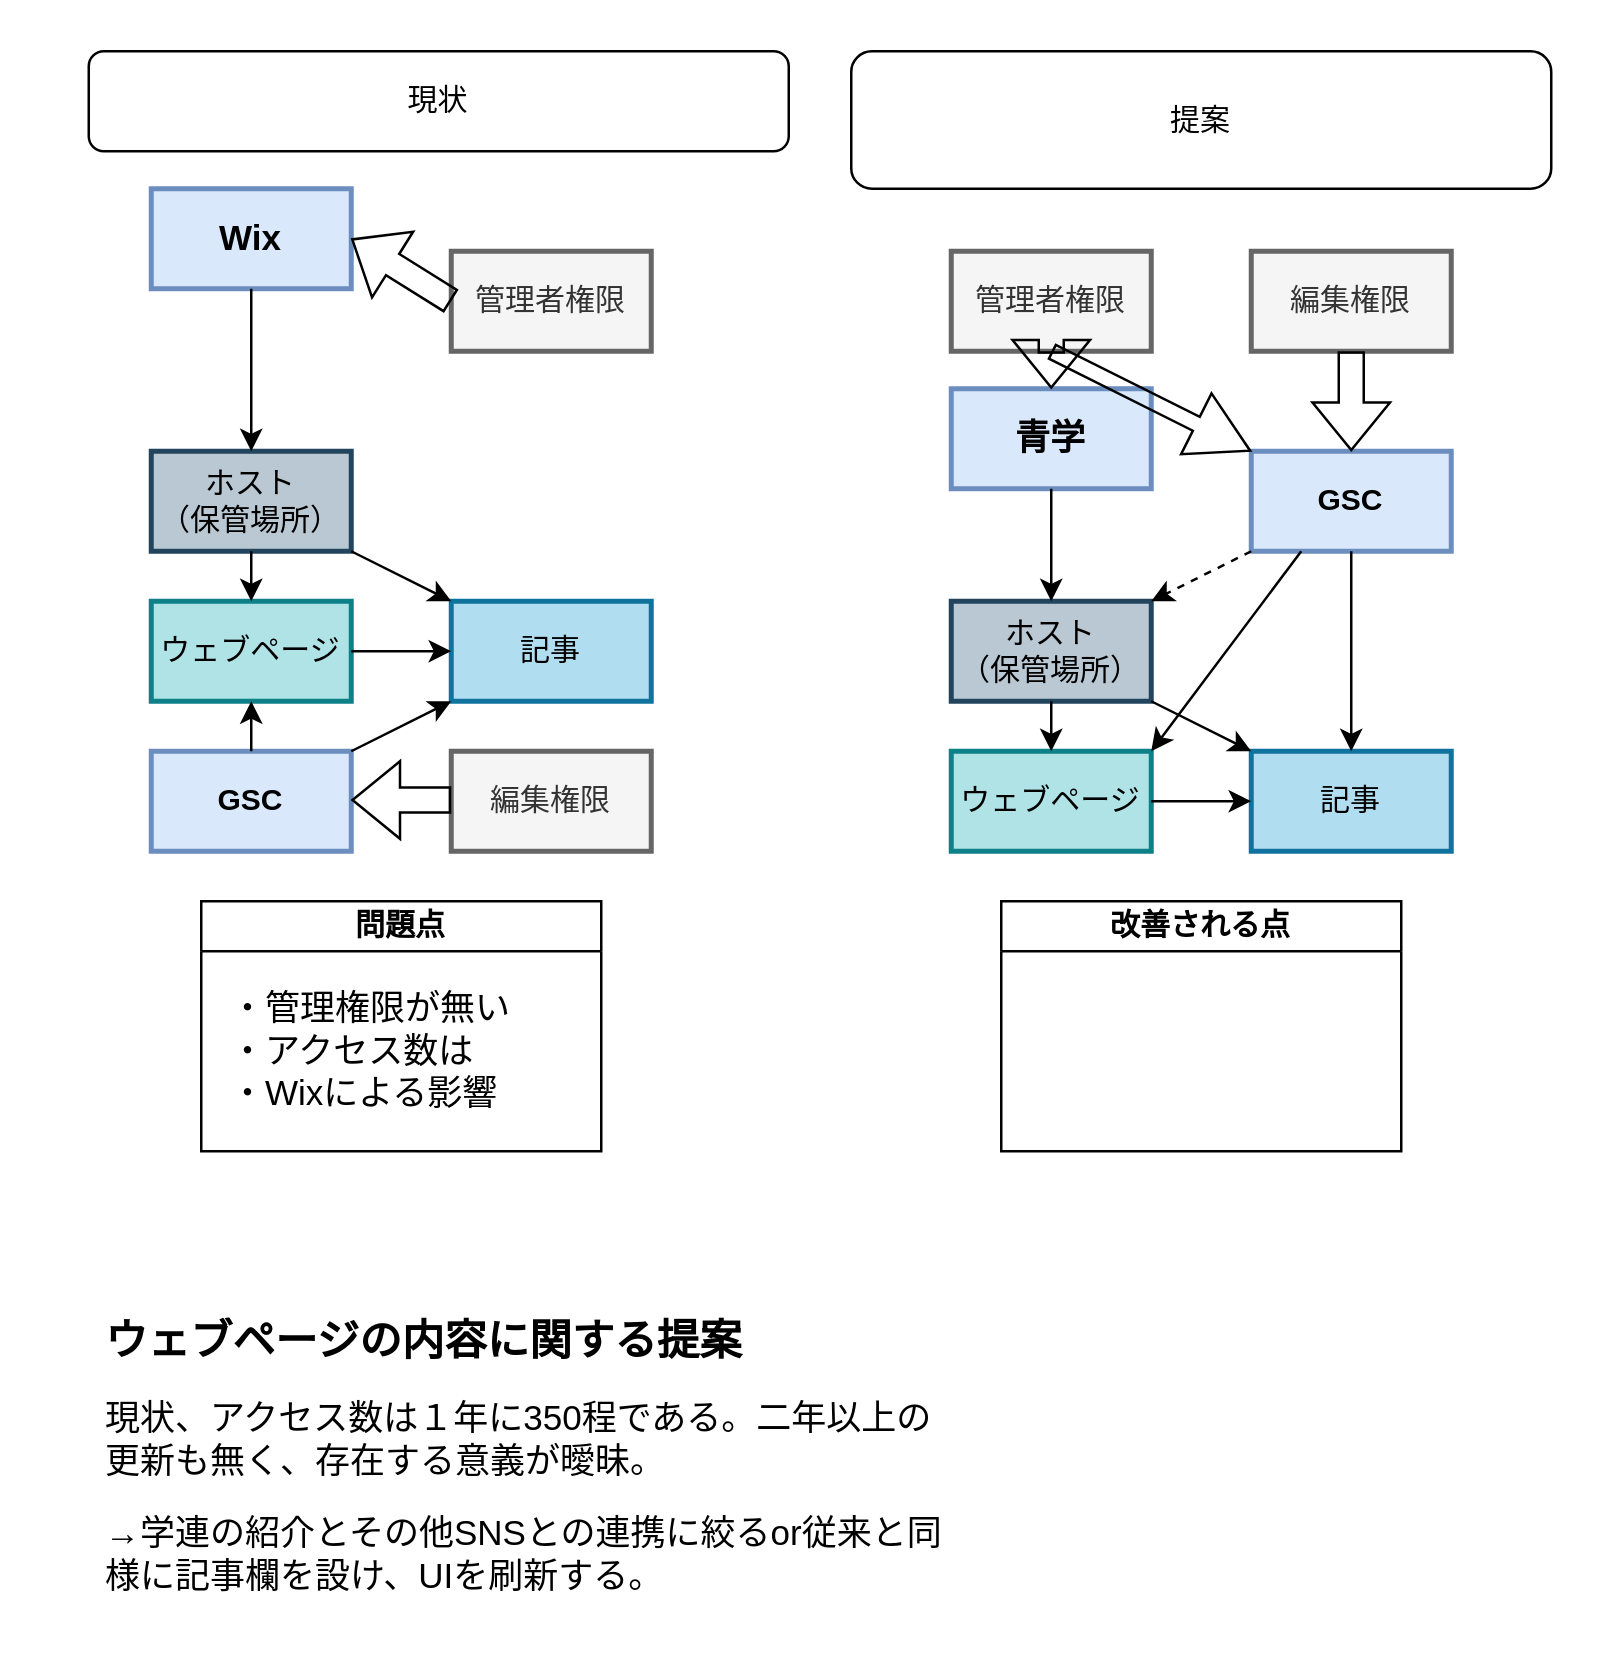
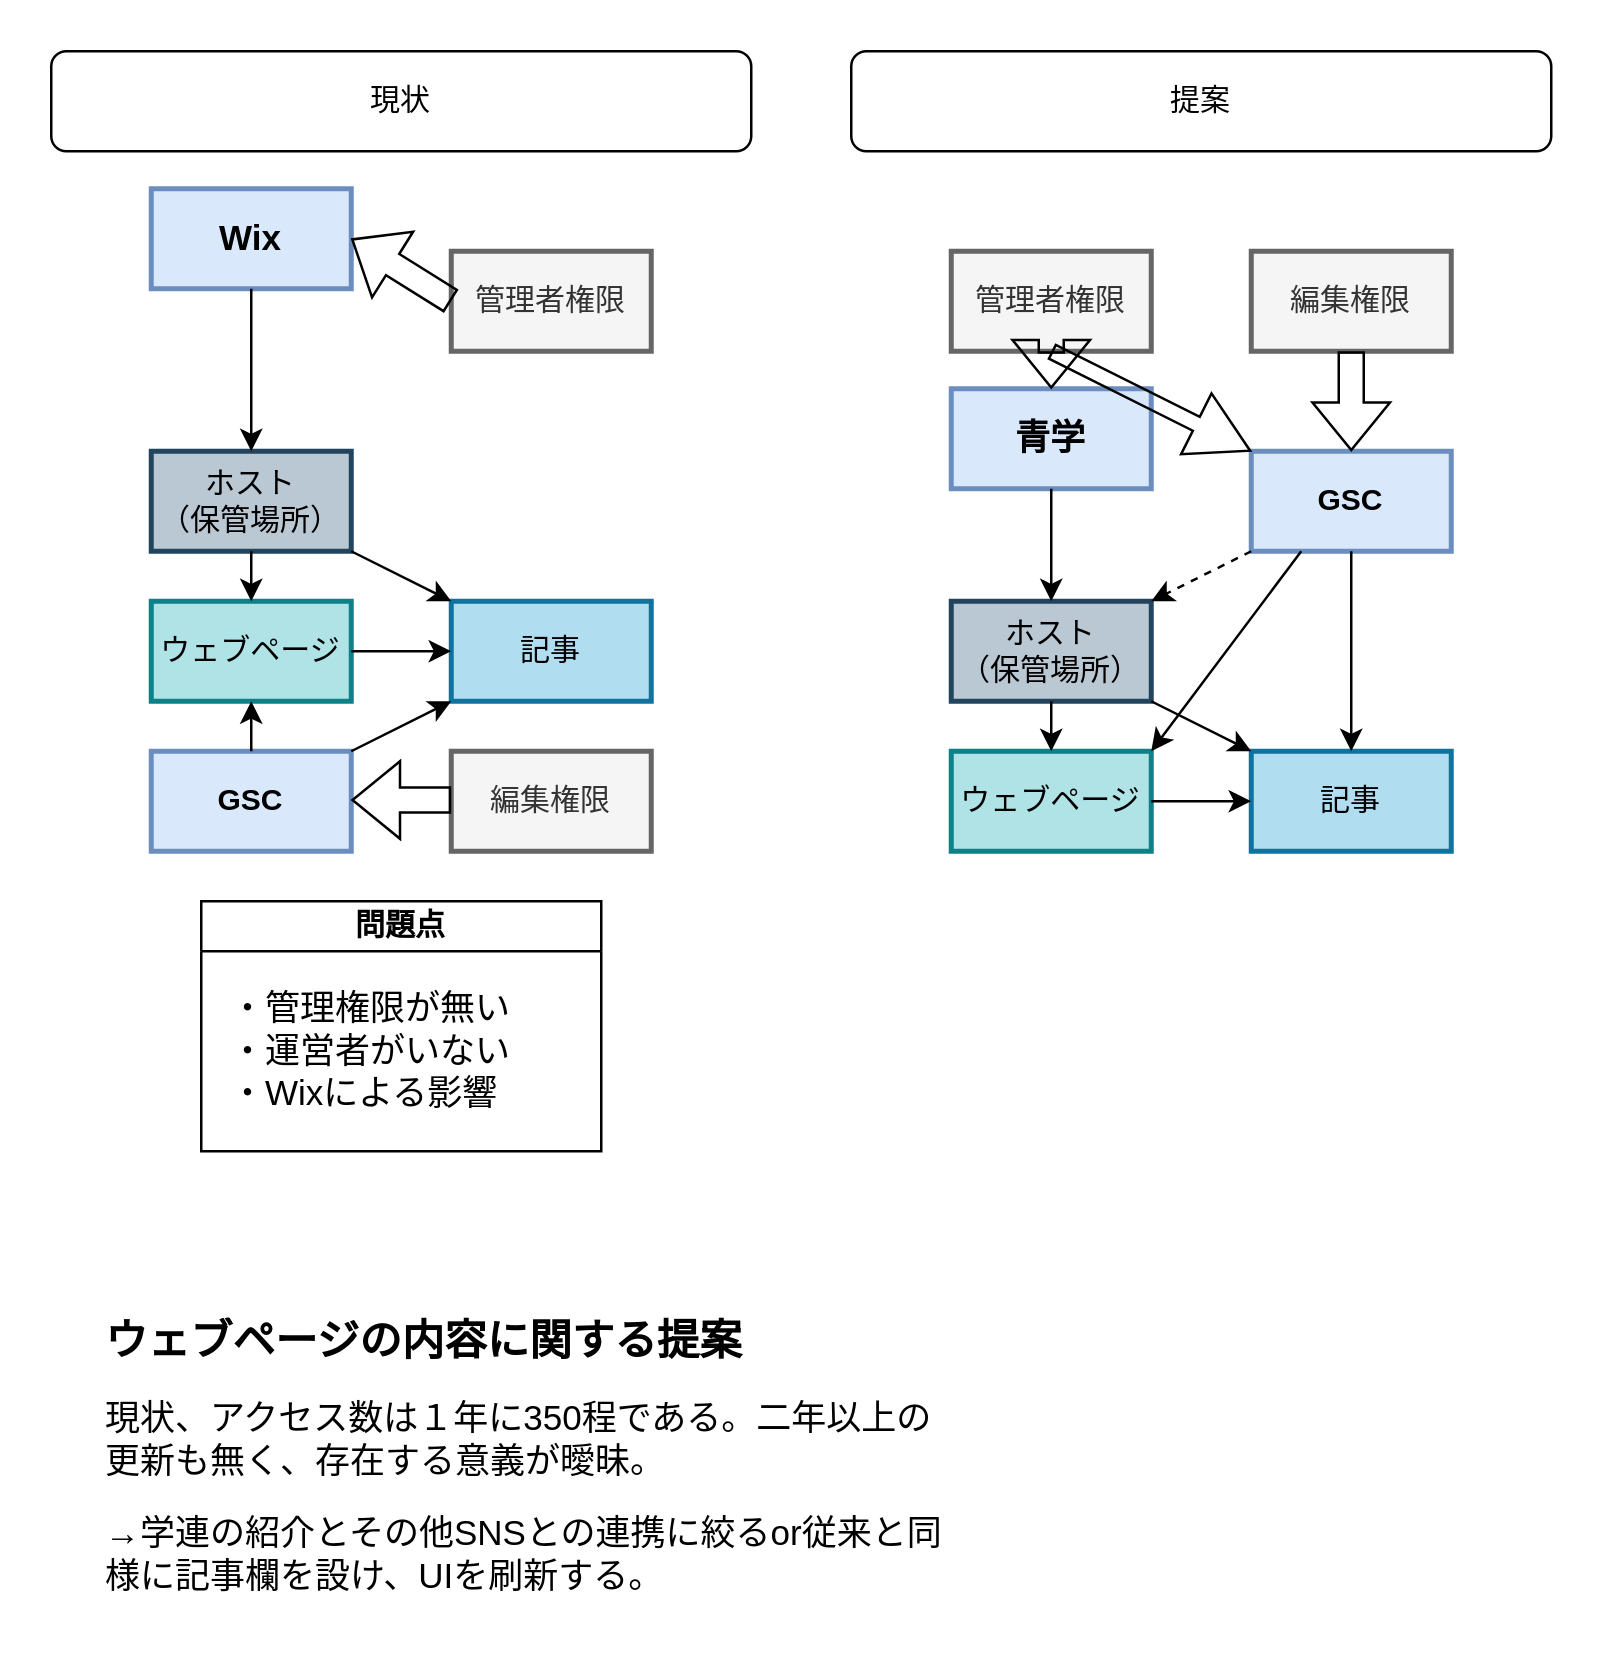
node "現状": moved (439, 101) -> (401, 101)
node "提案": size 700x138 -> 700x100
node "改善される点": removed
node "・管理権限が無い ・アクセス数は ・Wixによる影響": label "・管理権限が無い ・アクセス数は ・Wixによる影響" -> "・管理権限が無い ・運営者がいない ・Wixによる影響"
